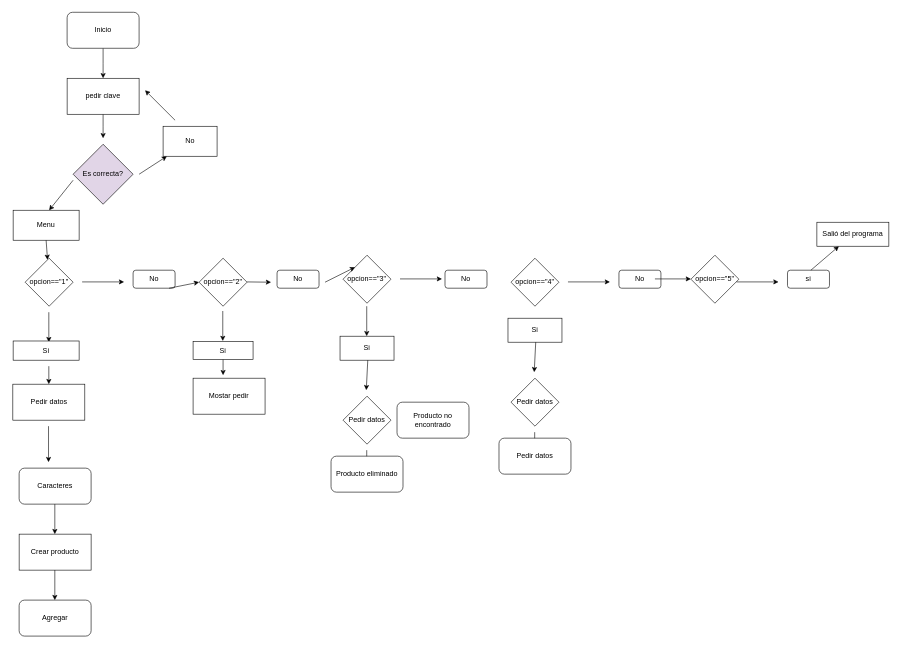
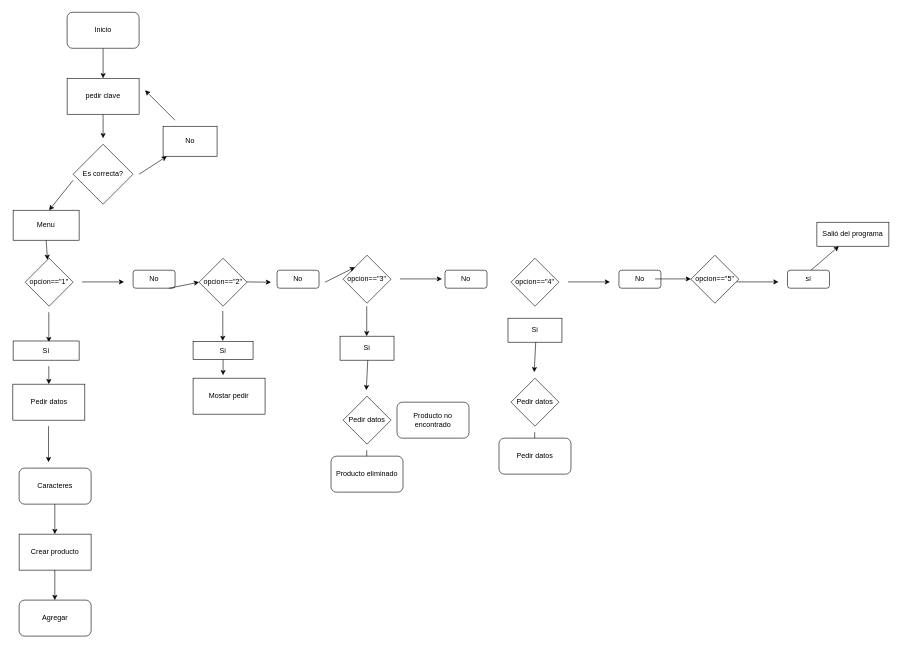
node "Es correcta?": fillcolor #e1d5e7 -> #ffffff
